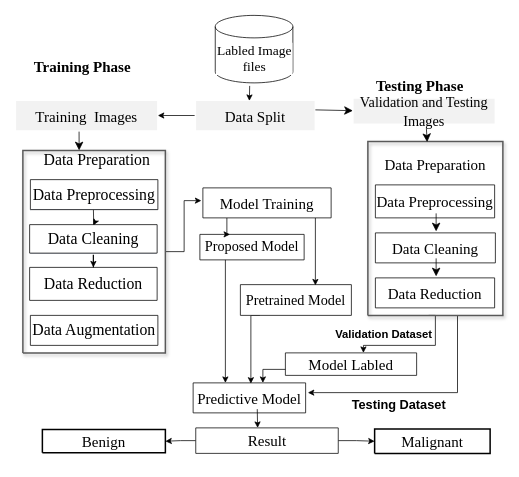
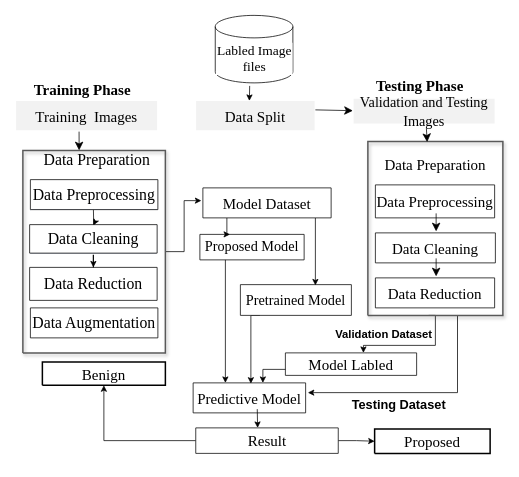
node "Training Phase": moved (83, 66) -> (83, 89)
edge "Data Split" -> "Training Images": removed
node "Model Training": label "Model Training" -> "Model Dataset"
node "Data Augmentation": moved (94, 330) -> (94, 323)
node "Benign": moved (104, 441) -> (104, 374)
node "Malignant": label "Malignant" -> "Proposed"
